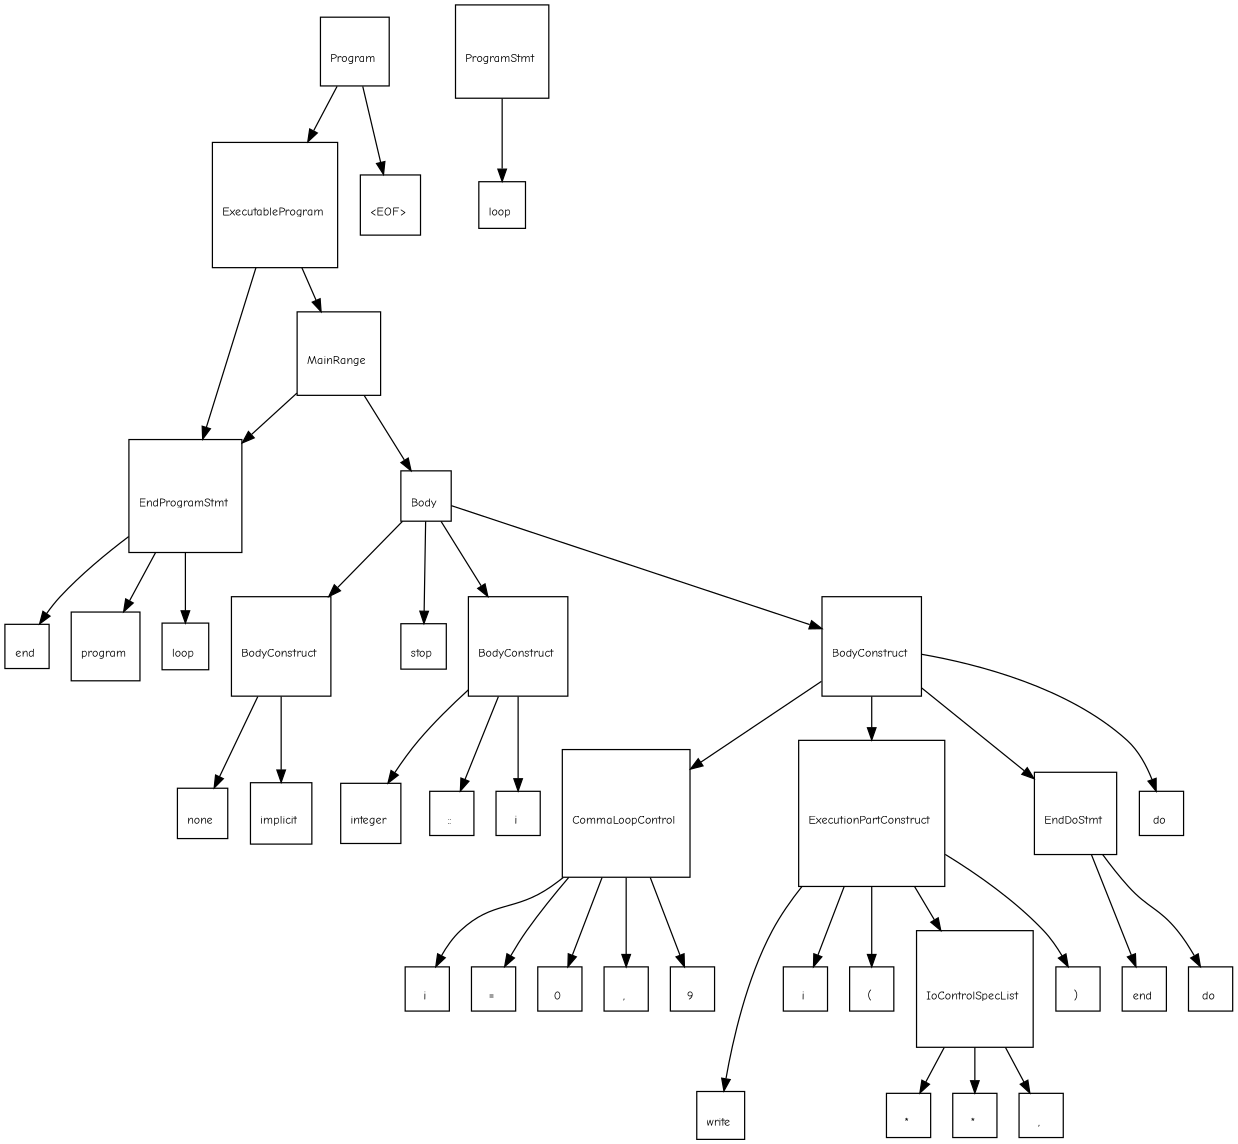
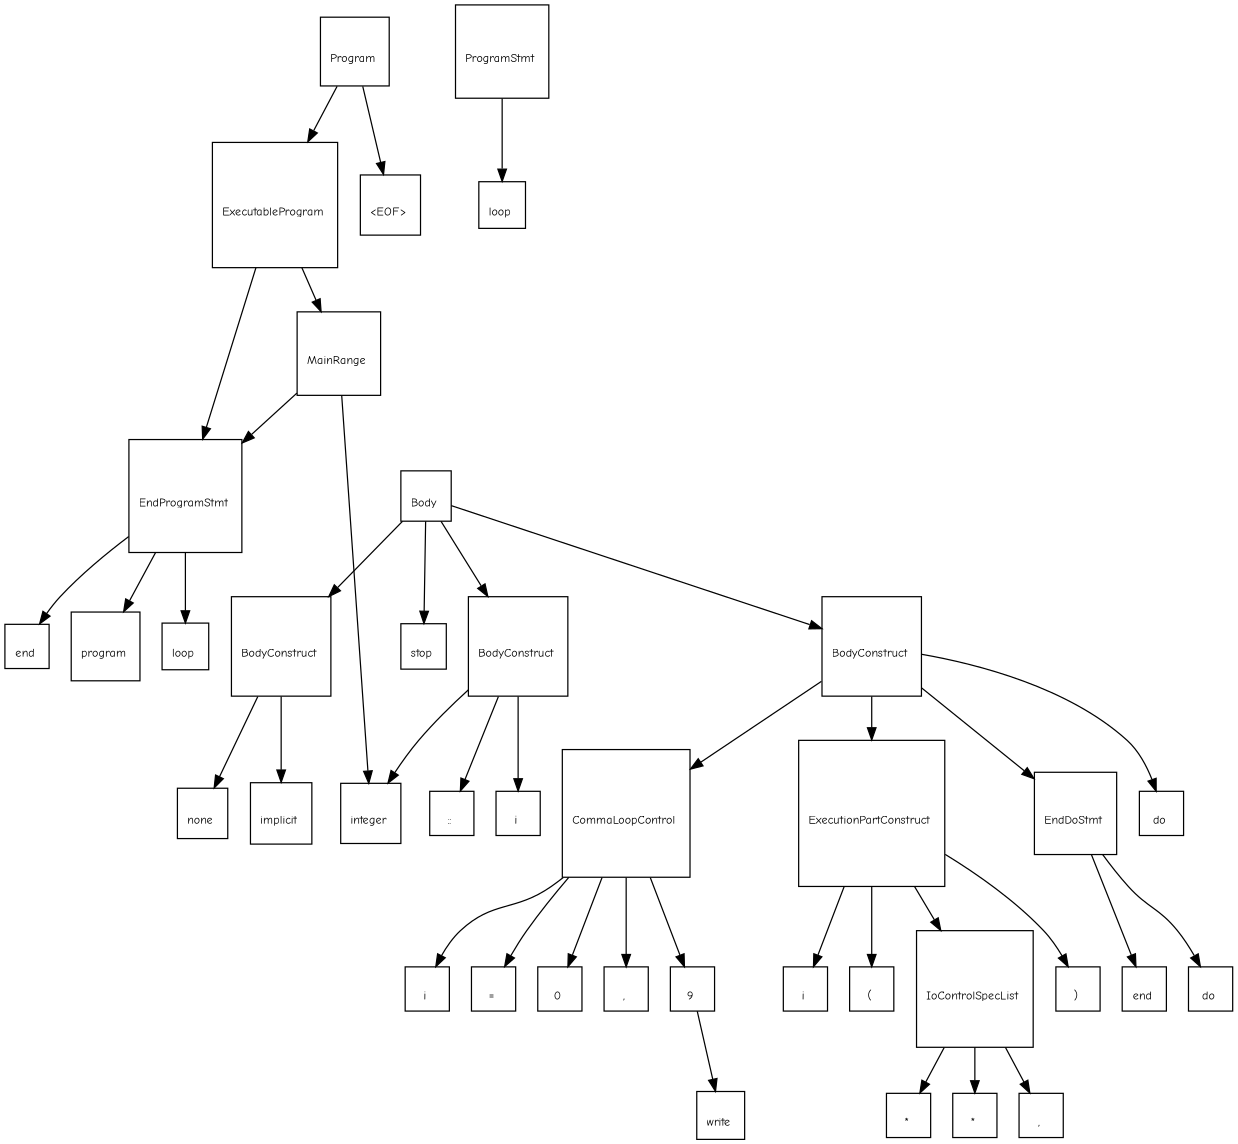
edge "MainRange" -> "Body": now "MainRange" -> "integer"
edge "ExecutionPartConstruct" -> "write": now "9" -> "write"
